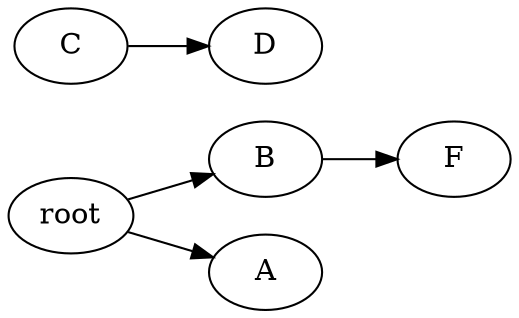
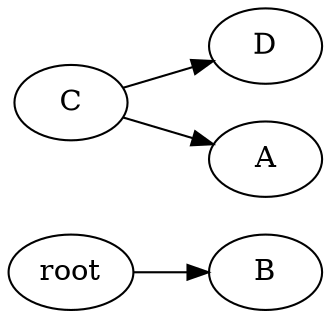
node "F": removed
edge "root" -> "A": now "C" -> "A"
